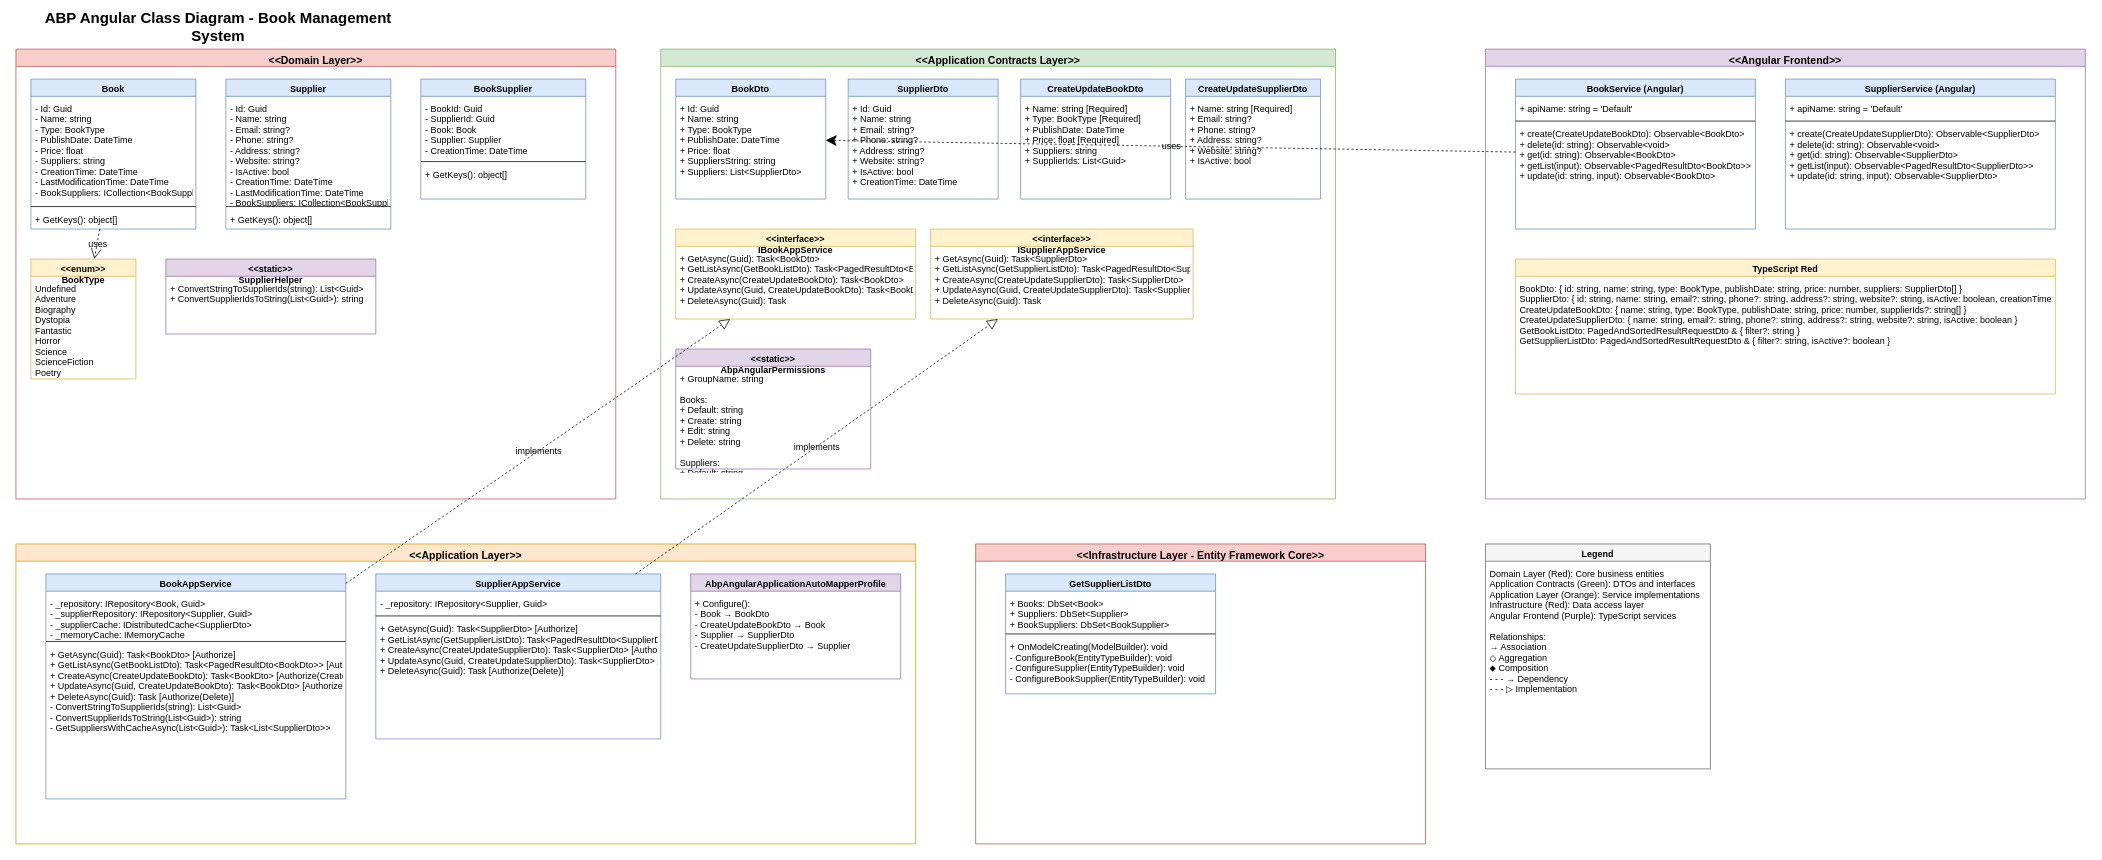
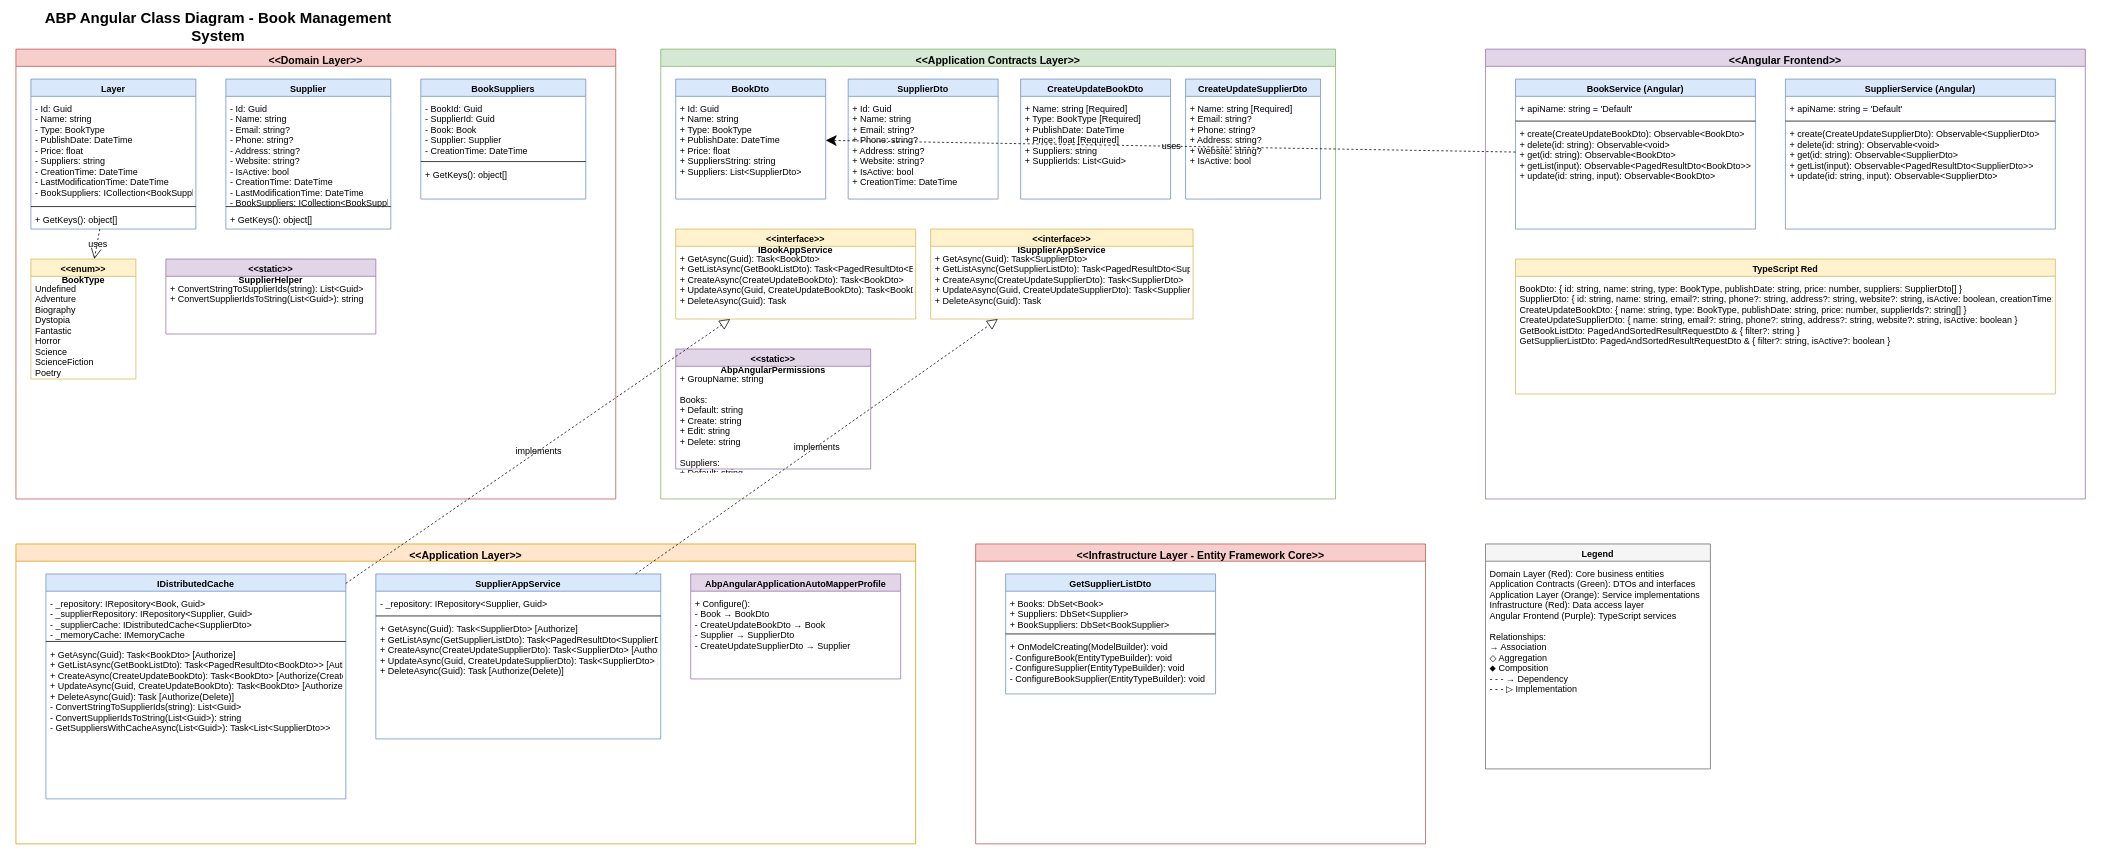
node "Book": label "Book" -> "Layer"
node "BookSupplier": label "BookSupplier" -> "BookSuppliers"
node "BookAppService": label "BookAppService" -> "IDistributedCache"
